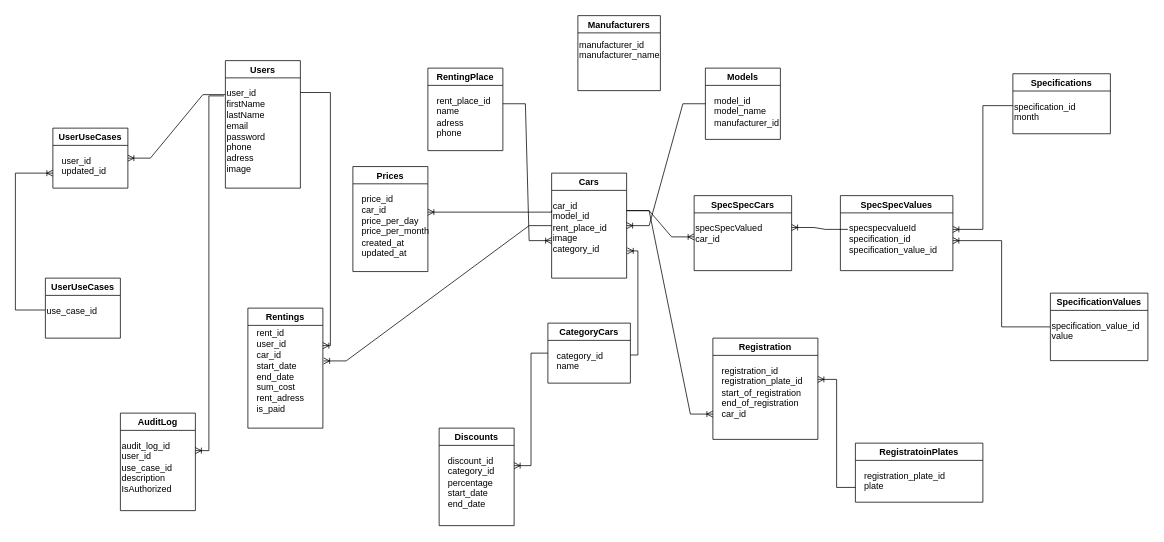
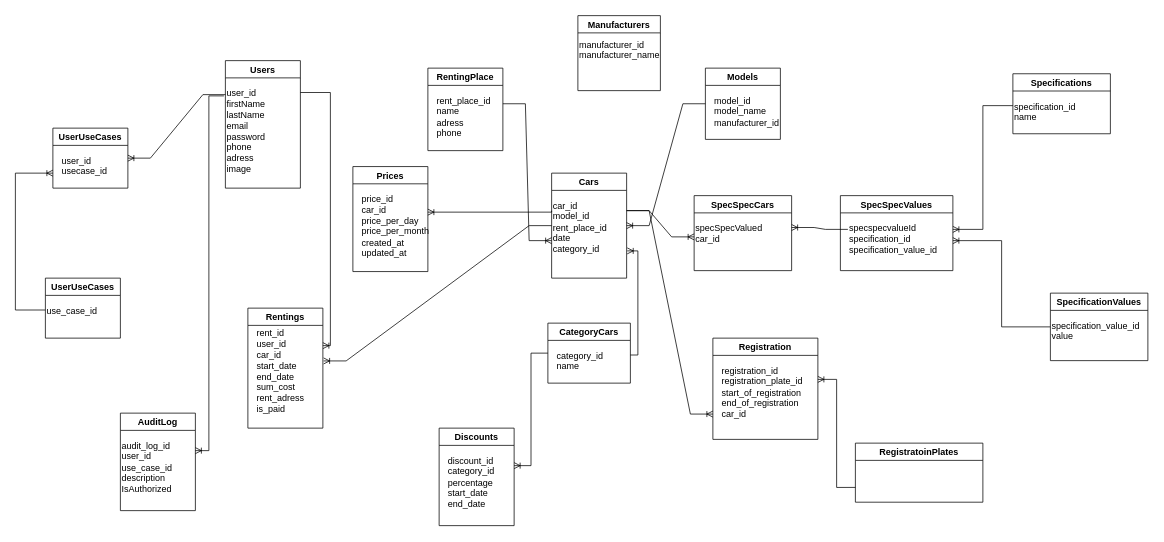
node "specification_id month": label "specification_id month" -> "specification_id name"
node "user_id updated_id": label "user_id updated_id" -> "user_id usecase_id"
node "car_id model_id rent_place_id image category_id": label "car_id model_id rent_place_id image category_id" -> "car_id model_id rent_place_id date category_id"
node "registration_plate_id plate": removed
